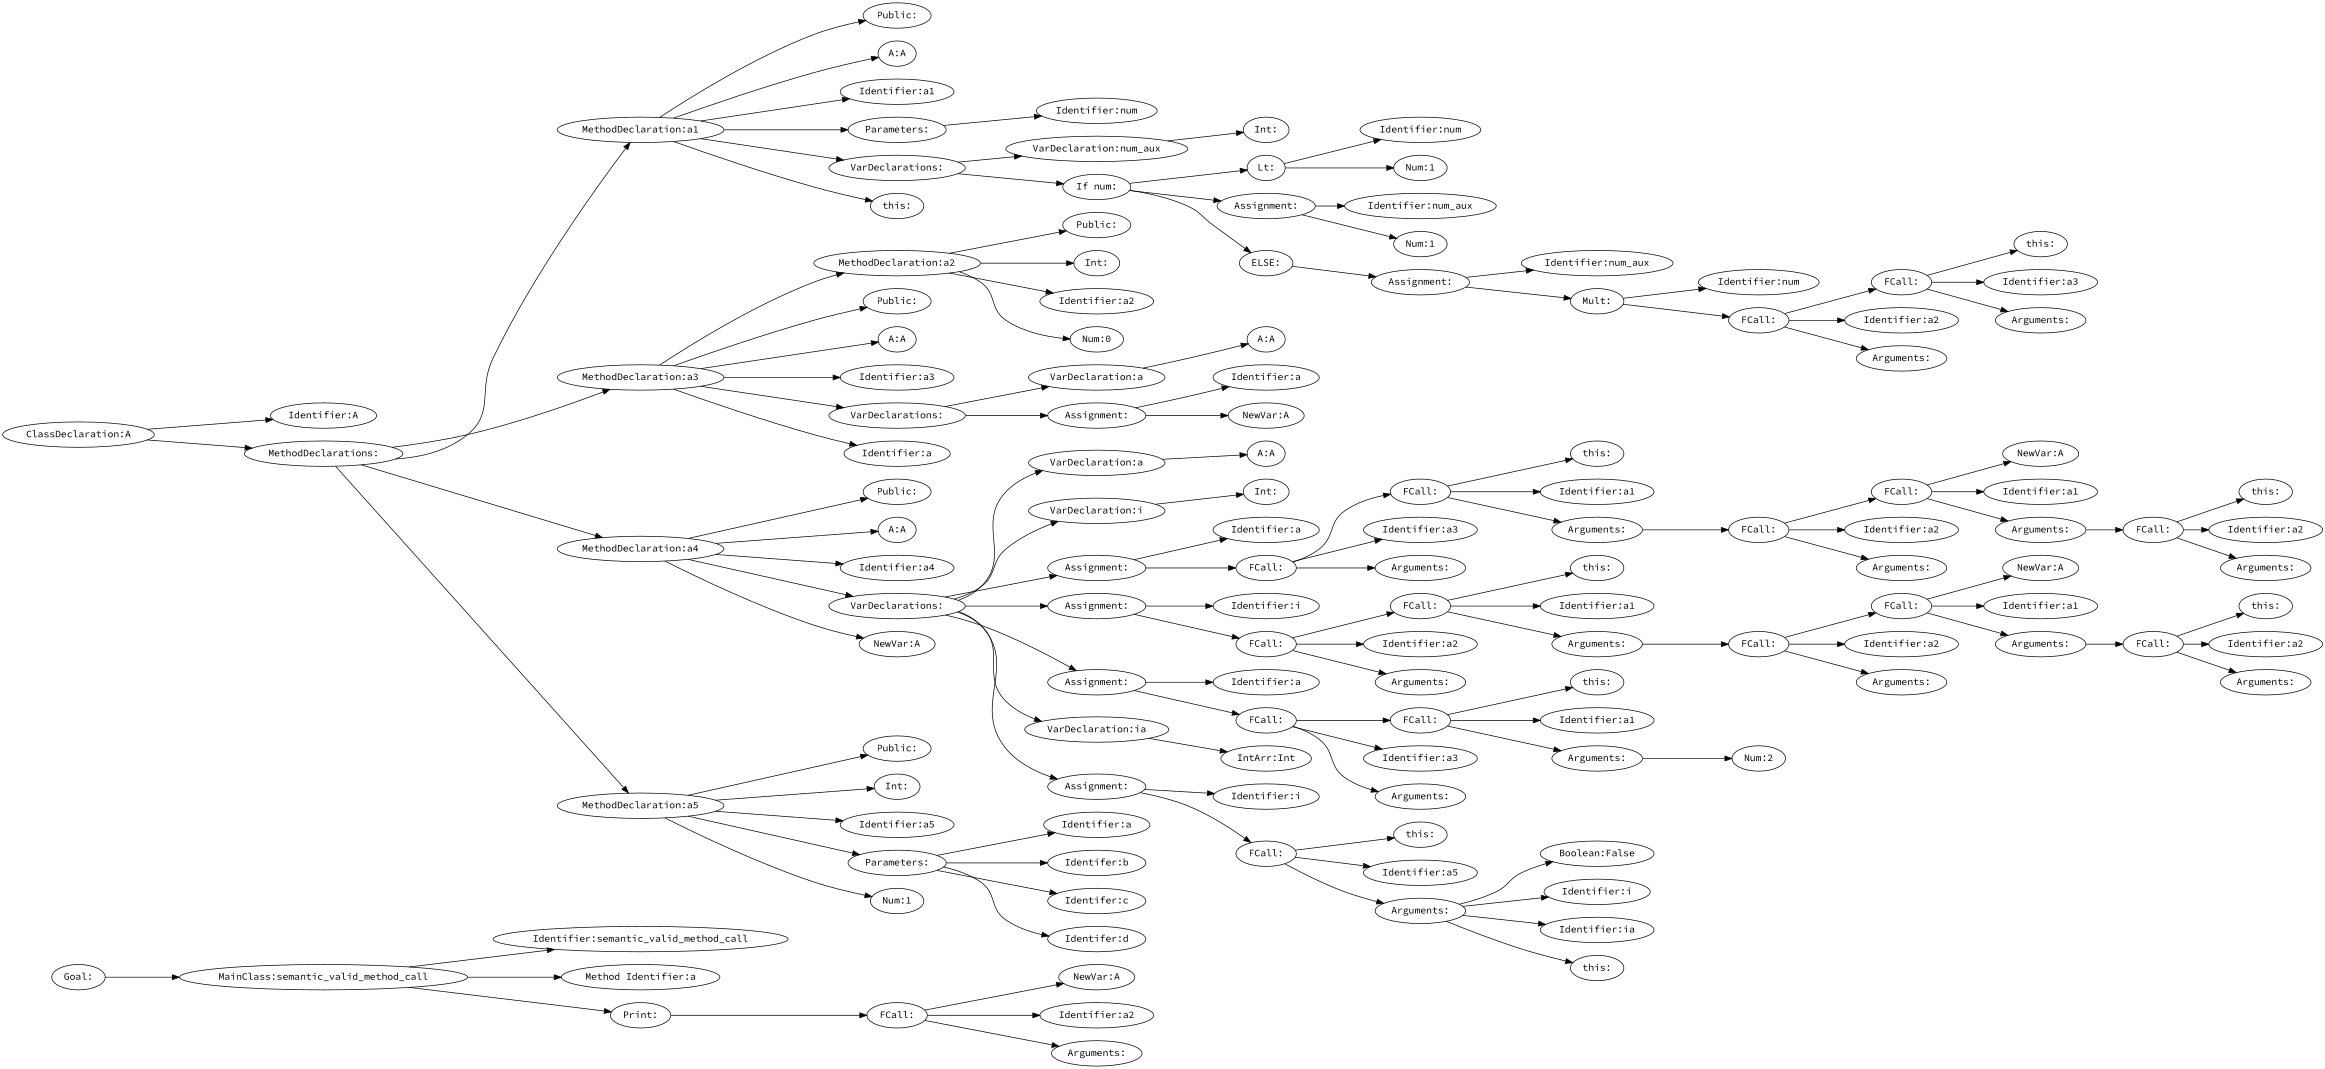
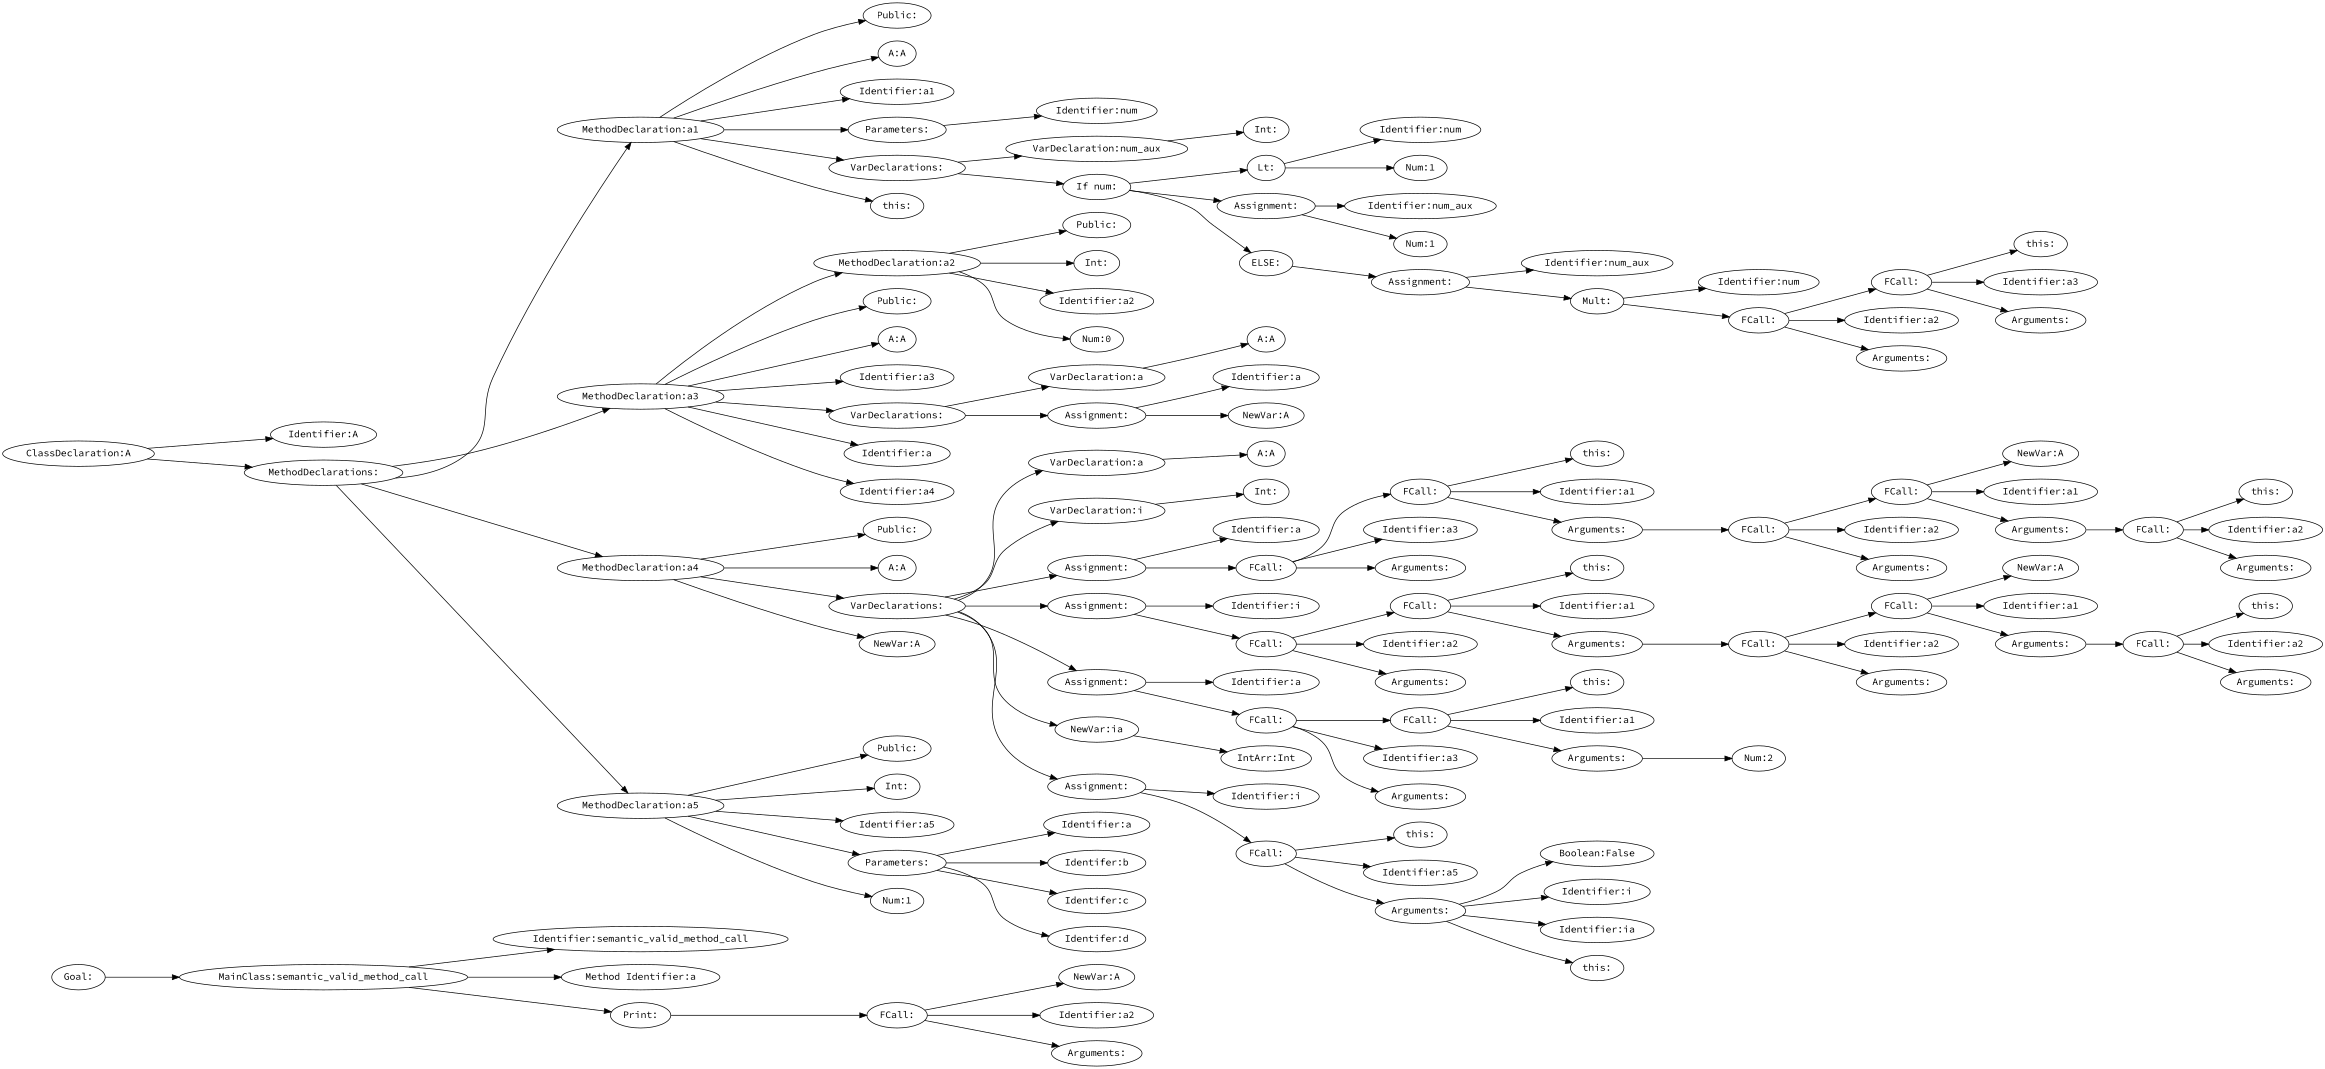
edge "MethodDeclaration:a4" -> "Identifier:a4": now "MethodDeclaration:a3" -> "Identifier:a4"
node "VarDeclaration:ia": label "VarDeclaration:ia" -> "NewVar:ia"
